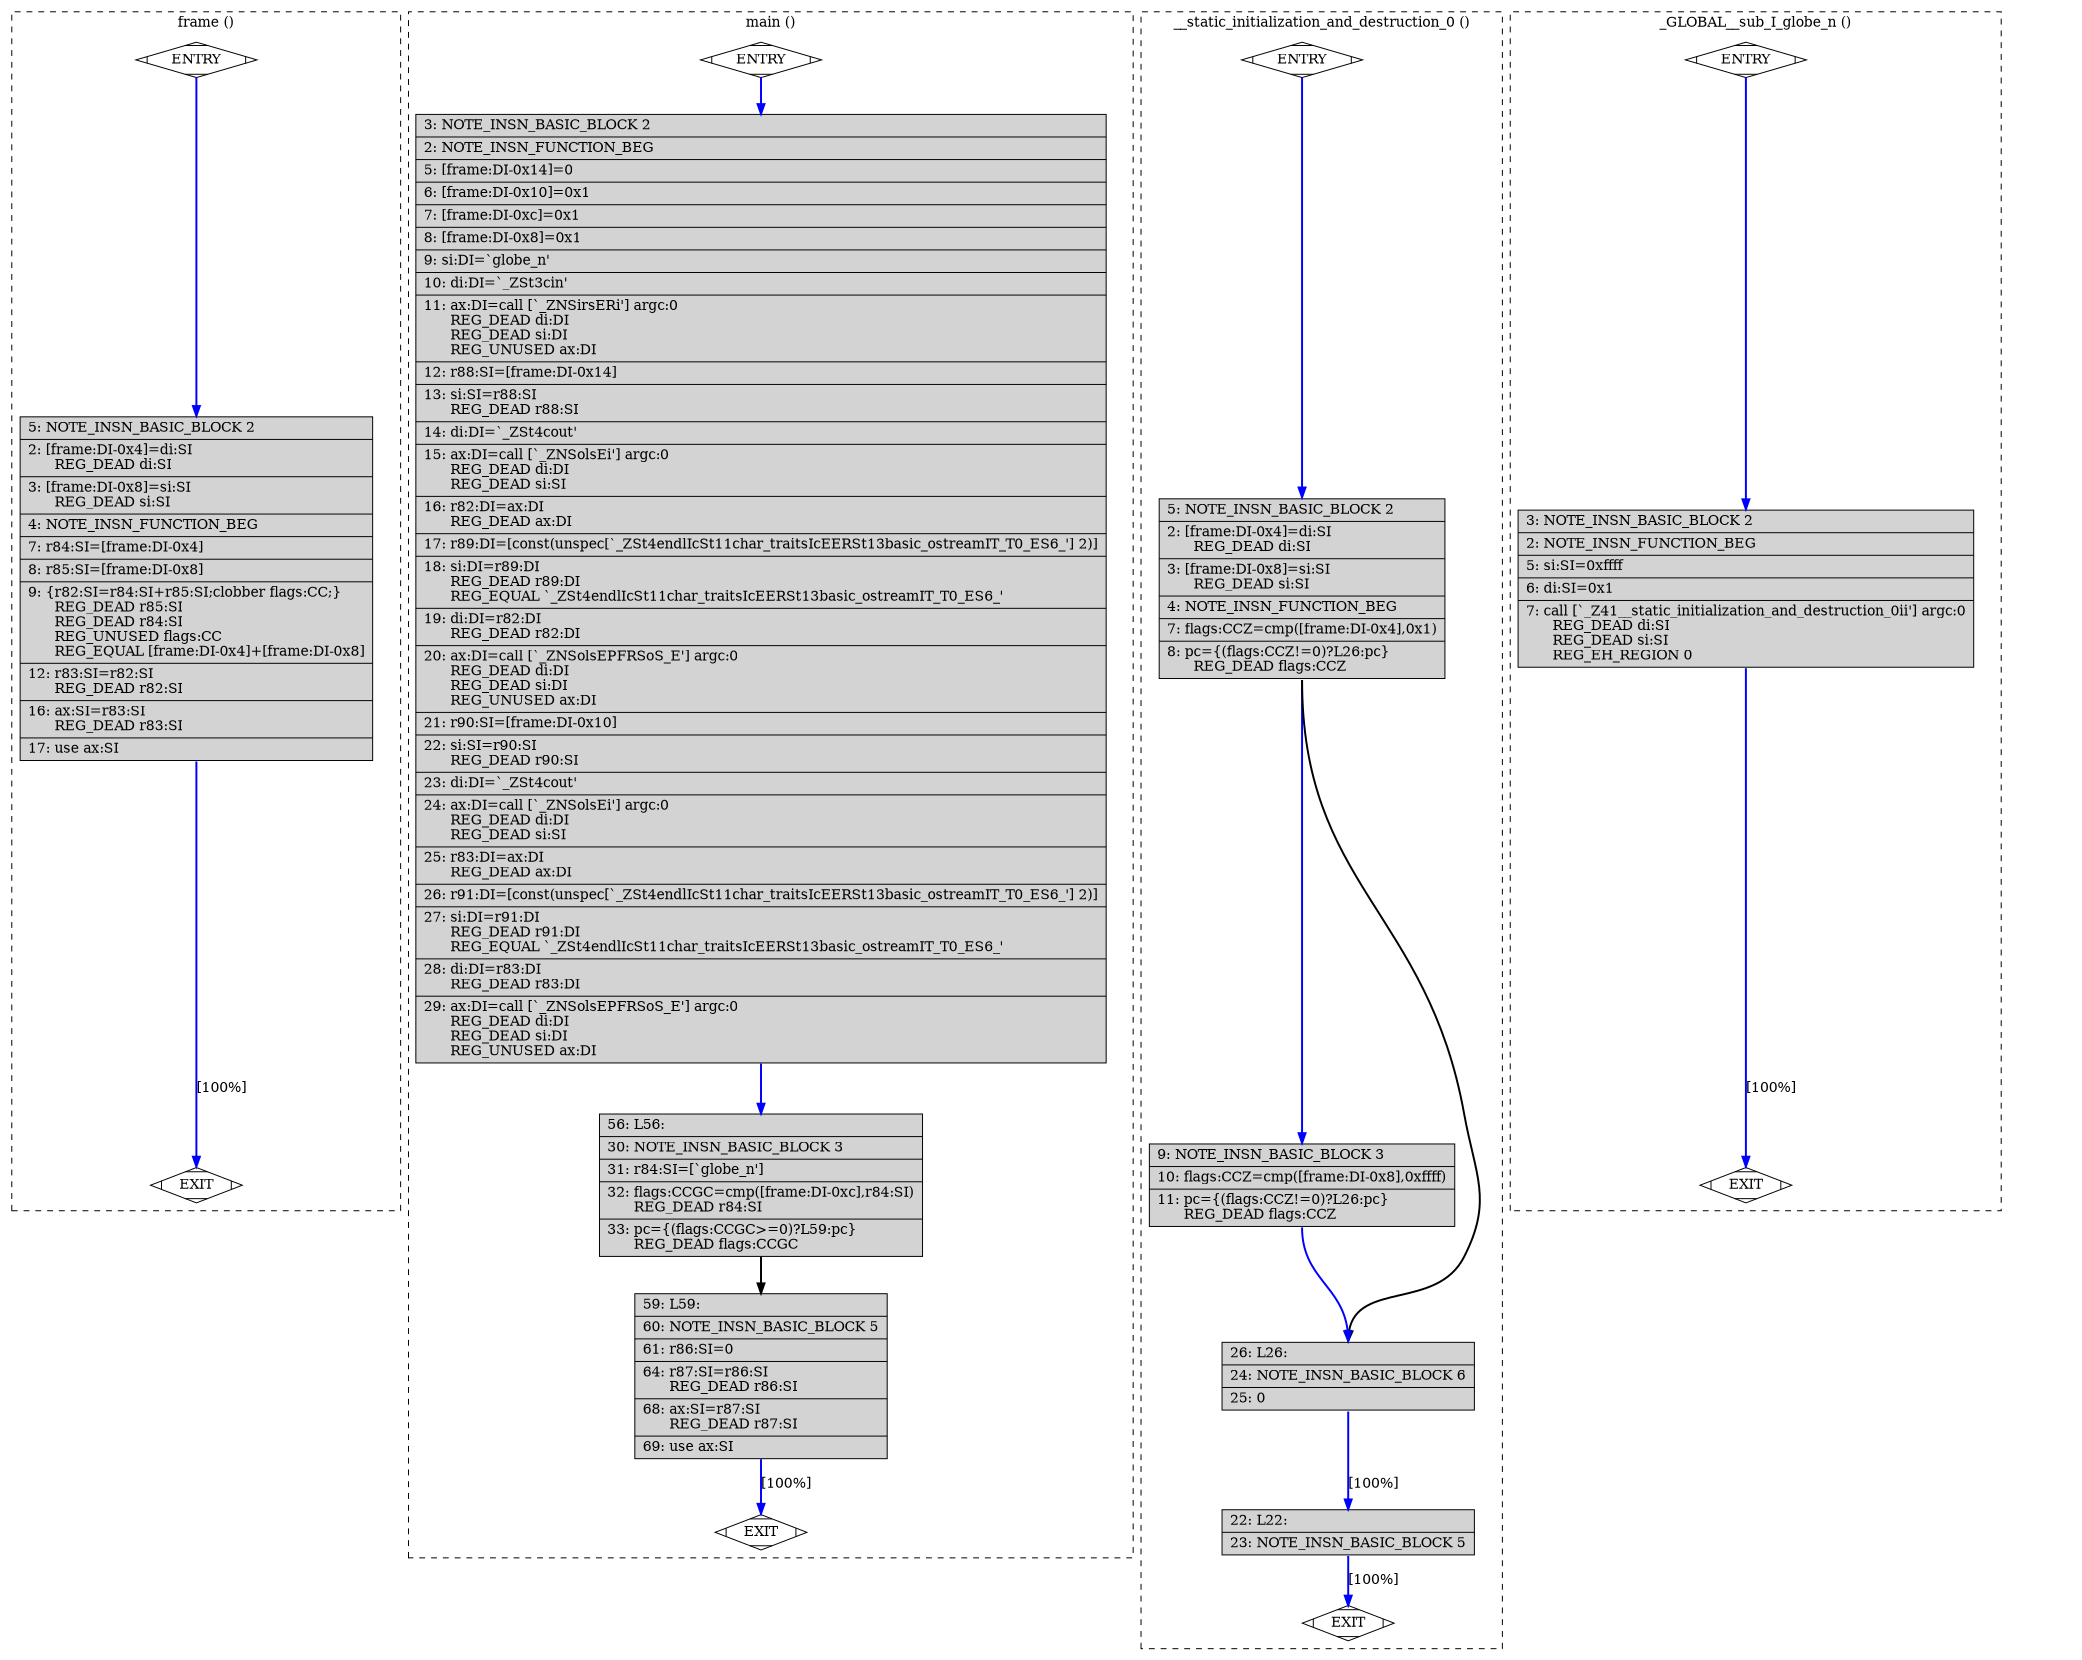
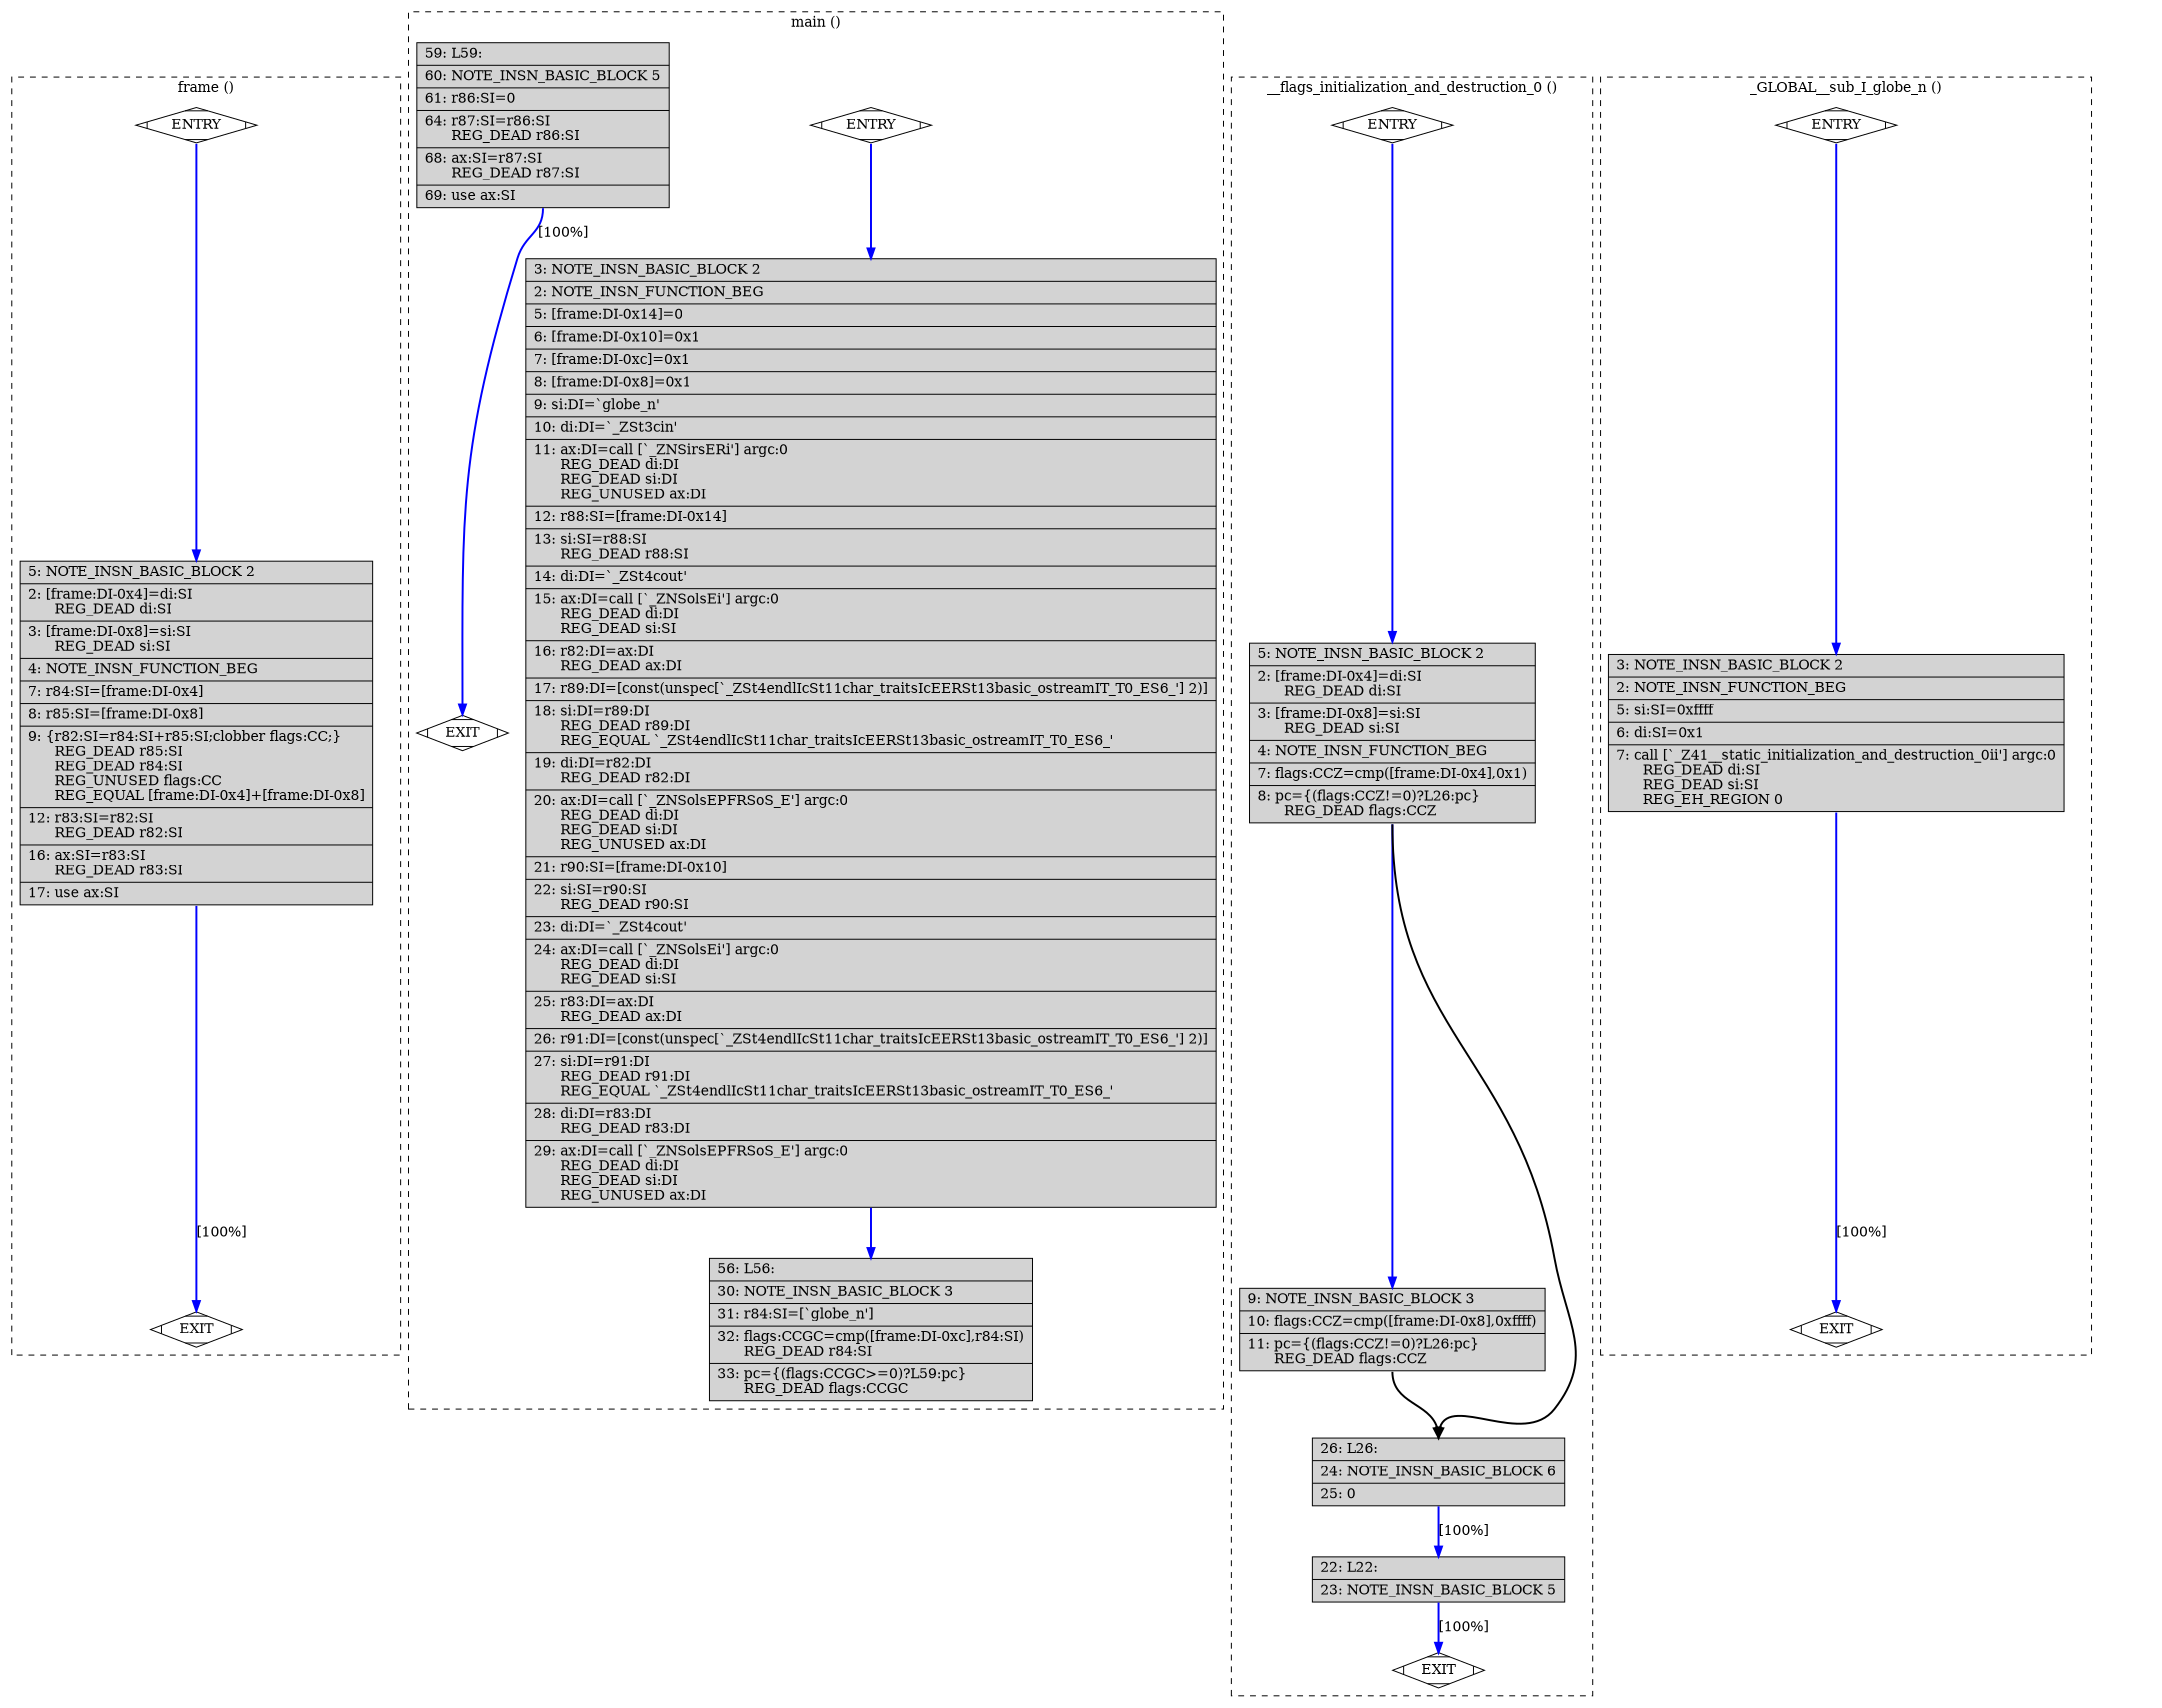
cluster "__static_initialization_and_destruction_0 ()": label "__static_initialization_and_destruction_0 ()" -> "__flags_initialization_and_destruction_0 ()"
edge "56: L56:" -> "59: L59:": removed
edge "9: NOTE_INSN_BASIC_BLOCK 3" -> "26: L26:": color blue -> black
